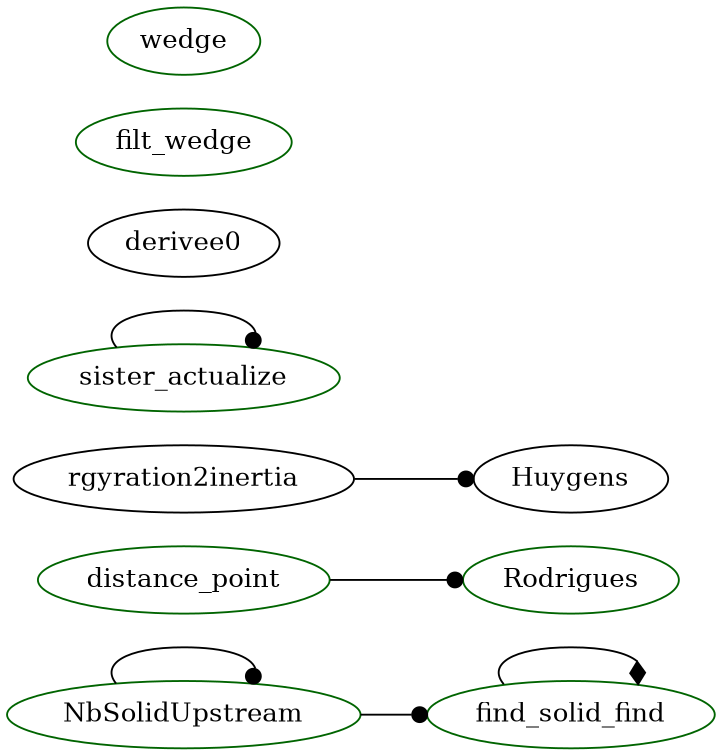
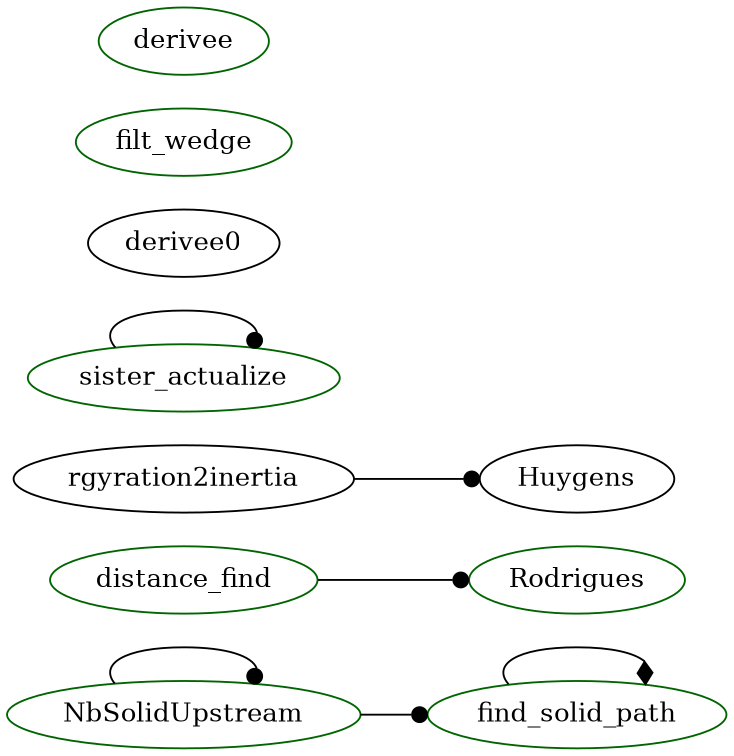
node "wedge": label "wedge" -> "derivee"
node "distance_point": label "distance_point" -> "distance_find"
node "find_solid_find": label "find_solid_find" -> "find_solid_path"
